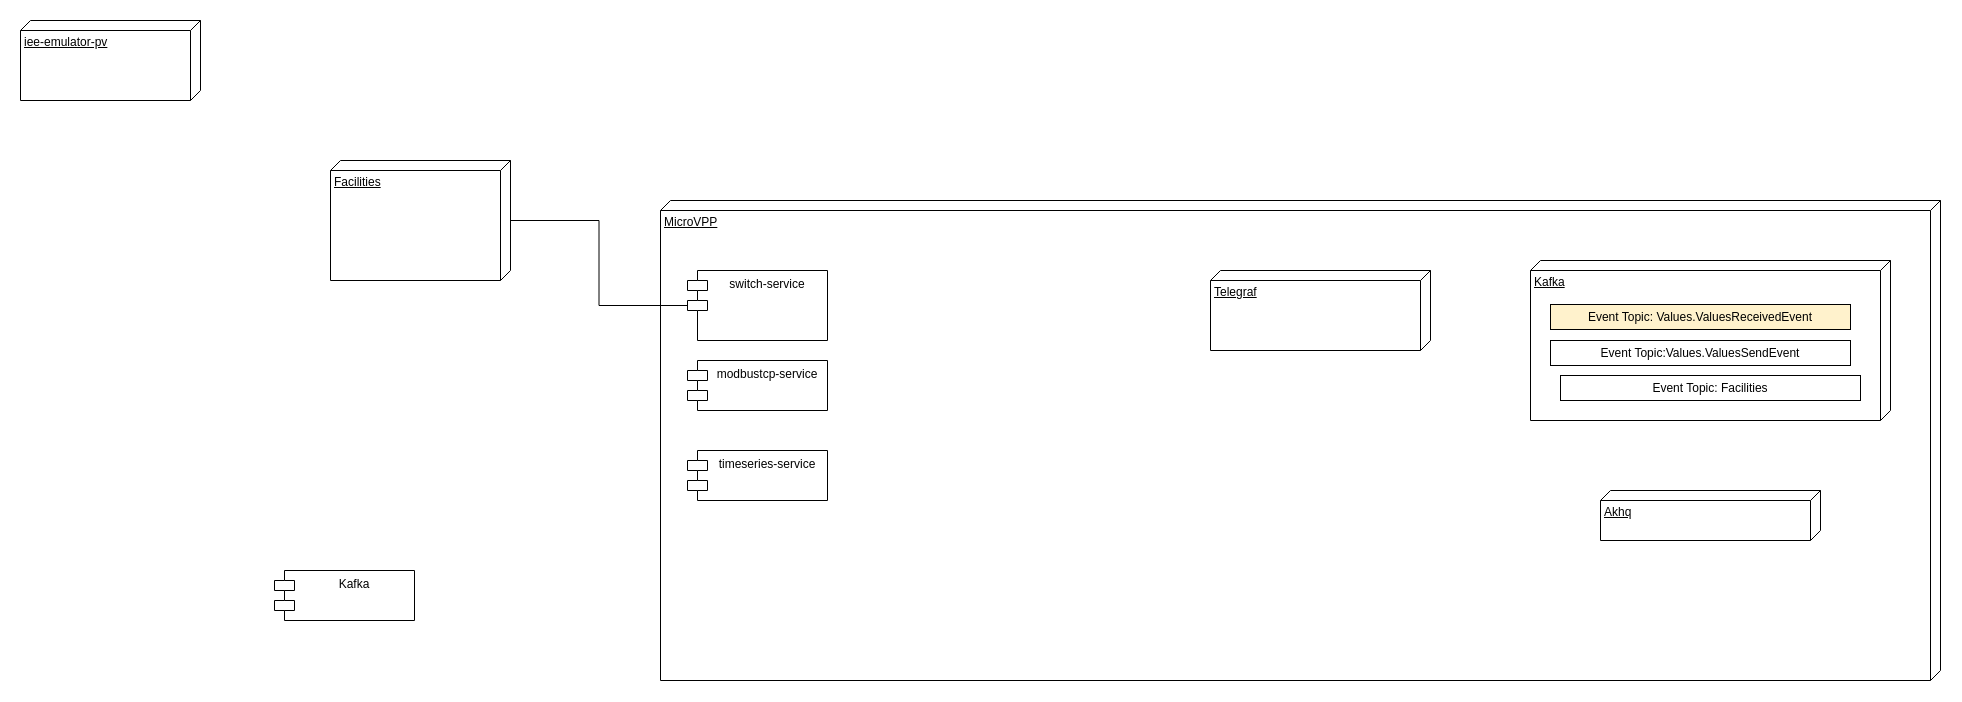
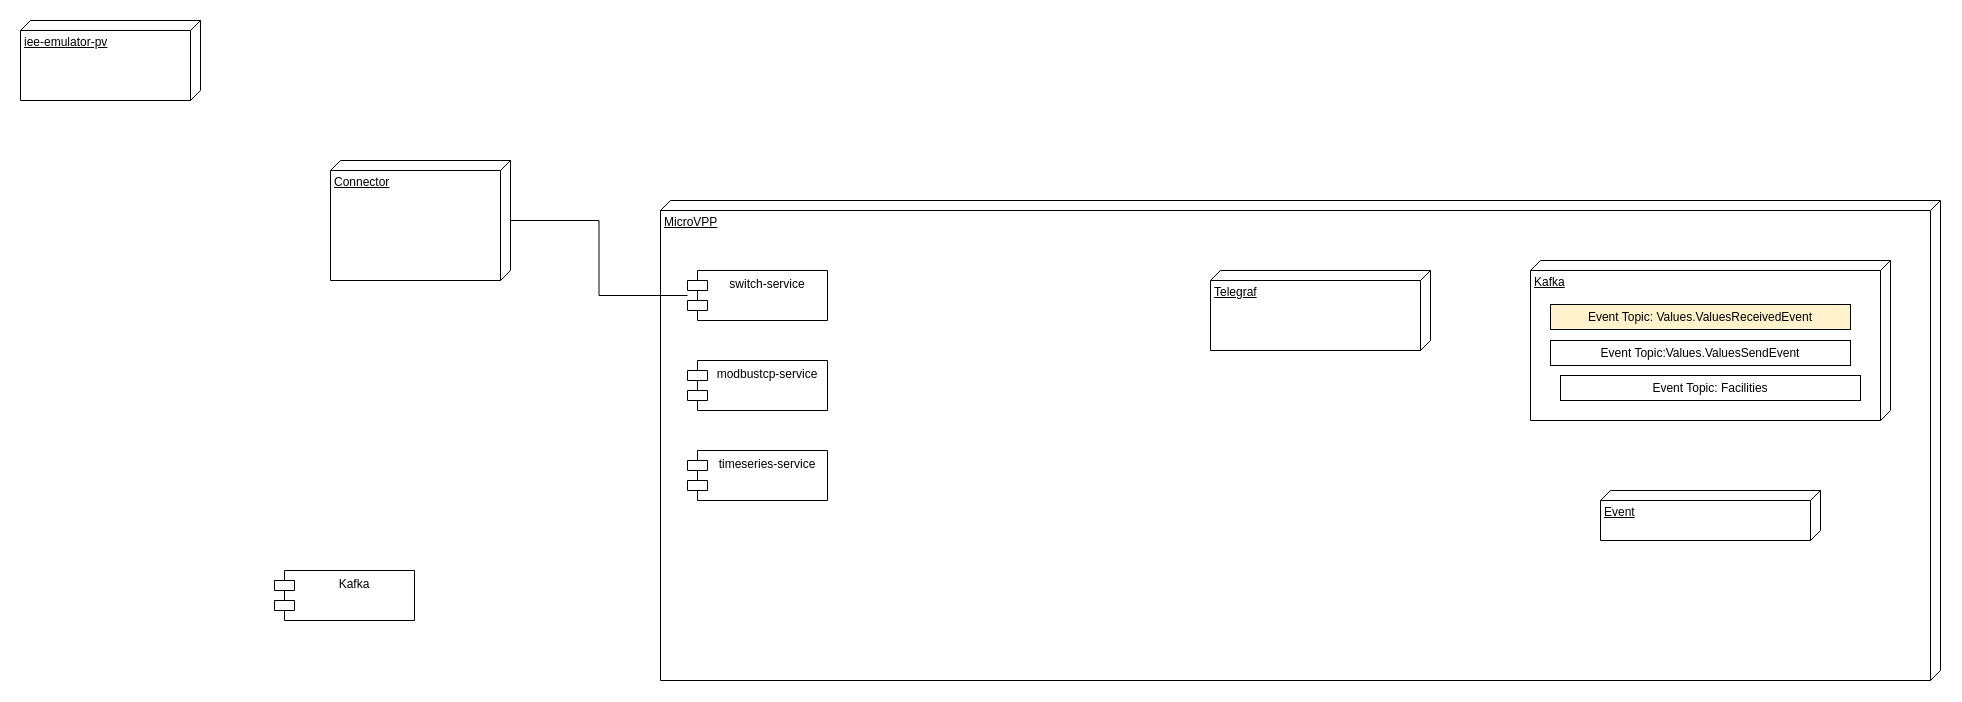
node "Facilities": label "Facilities" -> "Connector"
node "switch-service": size 140x70 -> 140x50
node "Akhq": label "Akhq" -> "Event"
